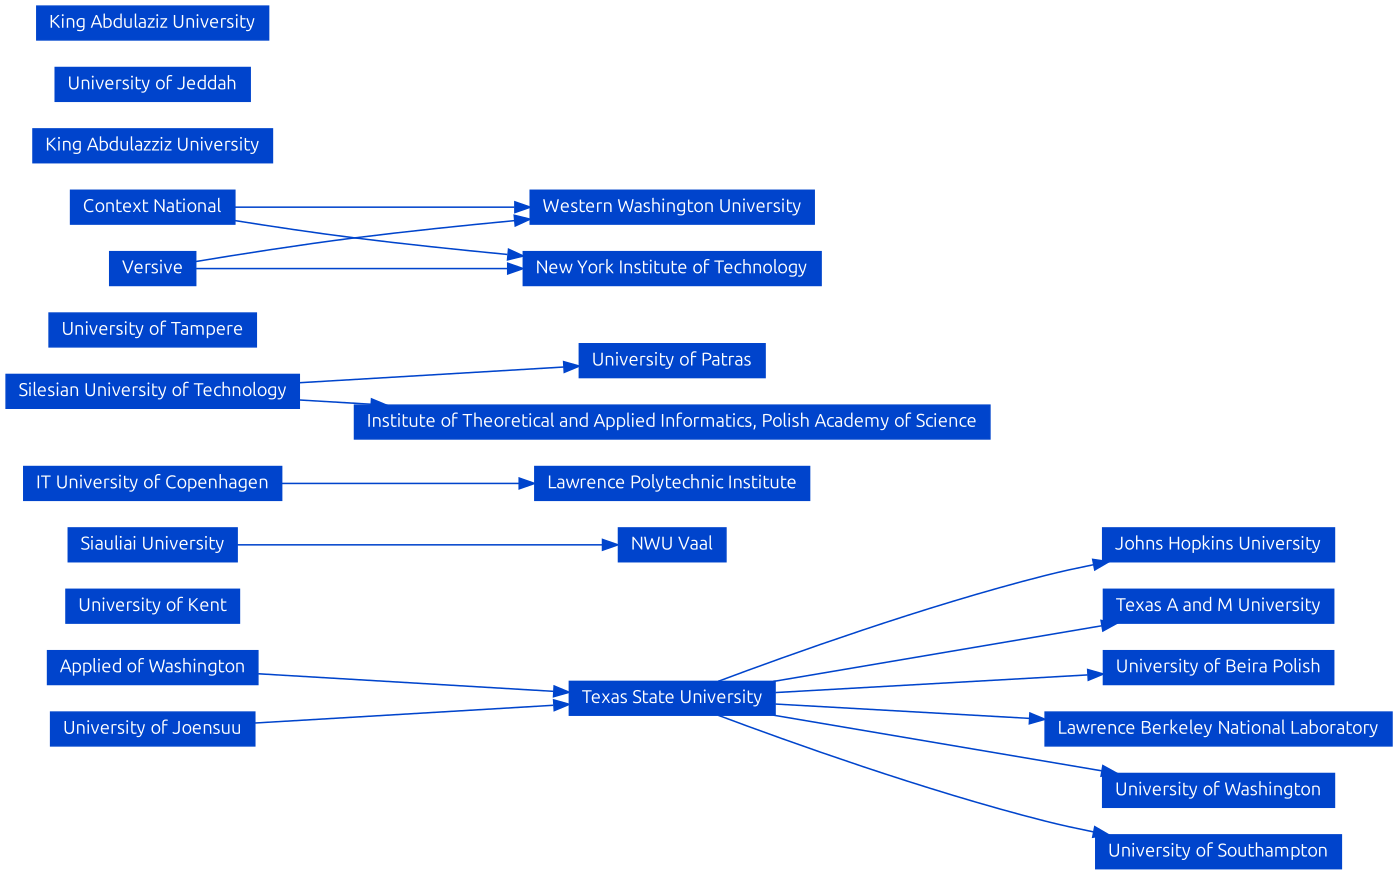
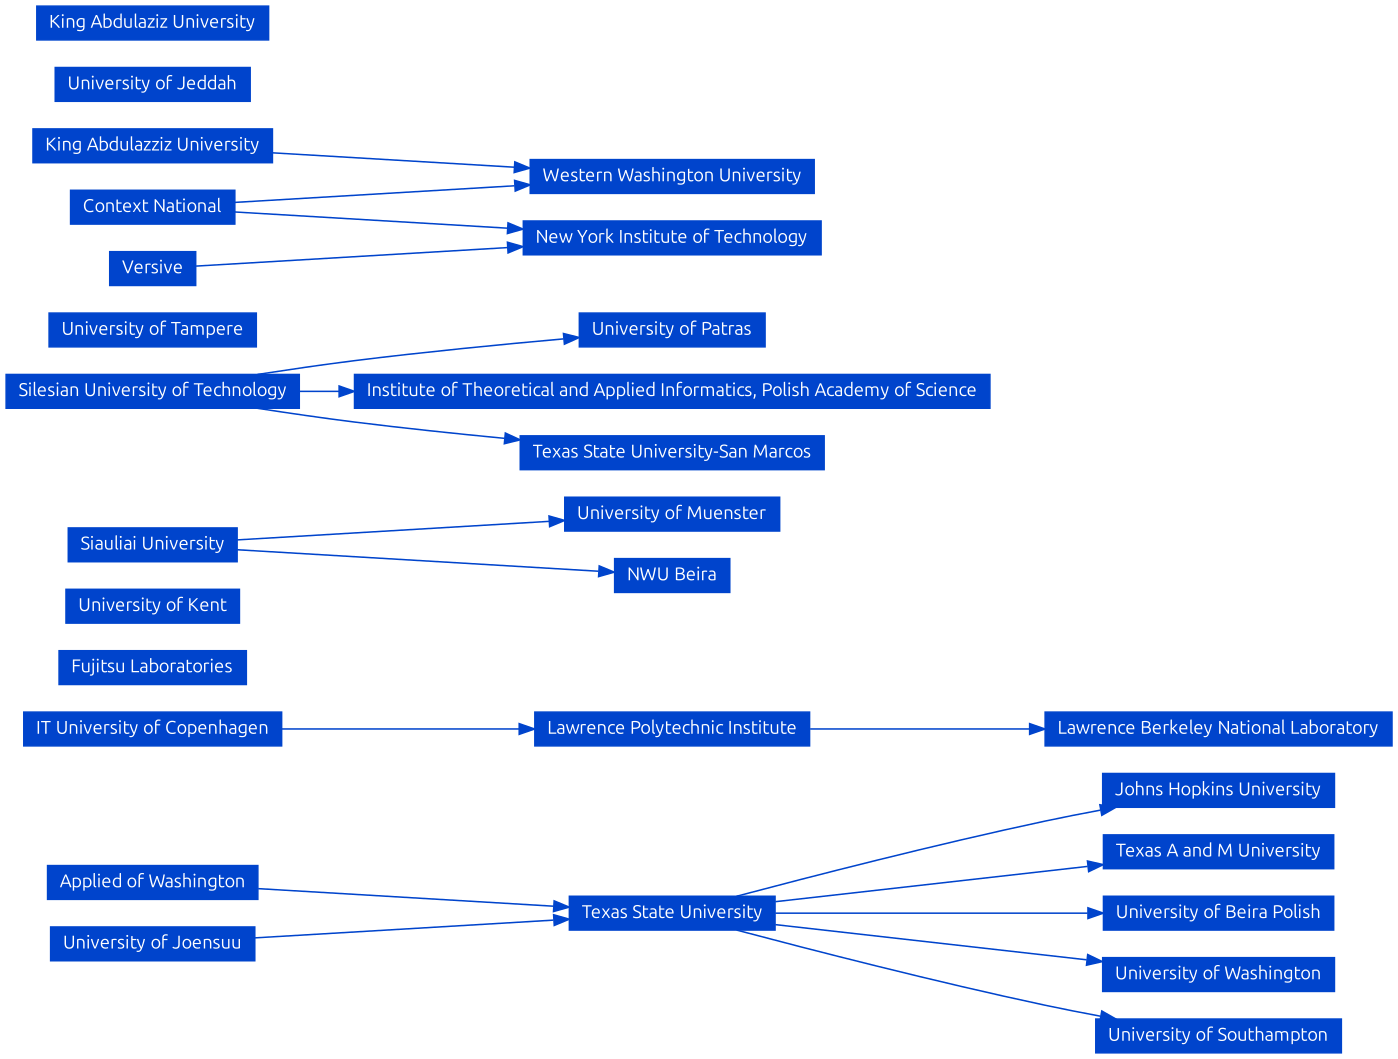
edge "Versive" -> "Western Washington University": now "King Abdulazziz University" -> "Western Washington University"
node "Texas State University-San Marcos": added
node "University of Muenster": added
node "NWU Vaal": label "NWU Vaal" -> "NWU Beira"
node "Fujitsu Laboratories": added
edge "Texas State University" -> "Lawrence Berkeley National Laboratory": now "Lawrence Polytechnic Institute" -> "Lawrence Berkeley National Laboratory"
